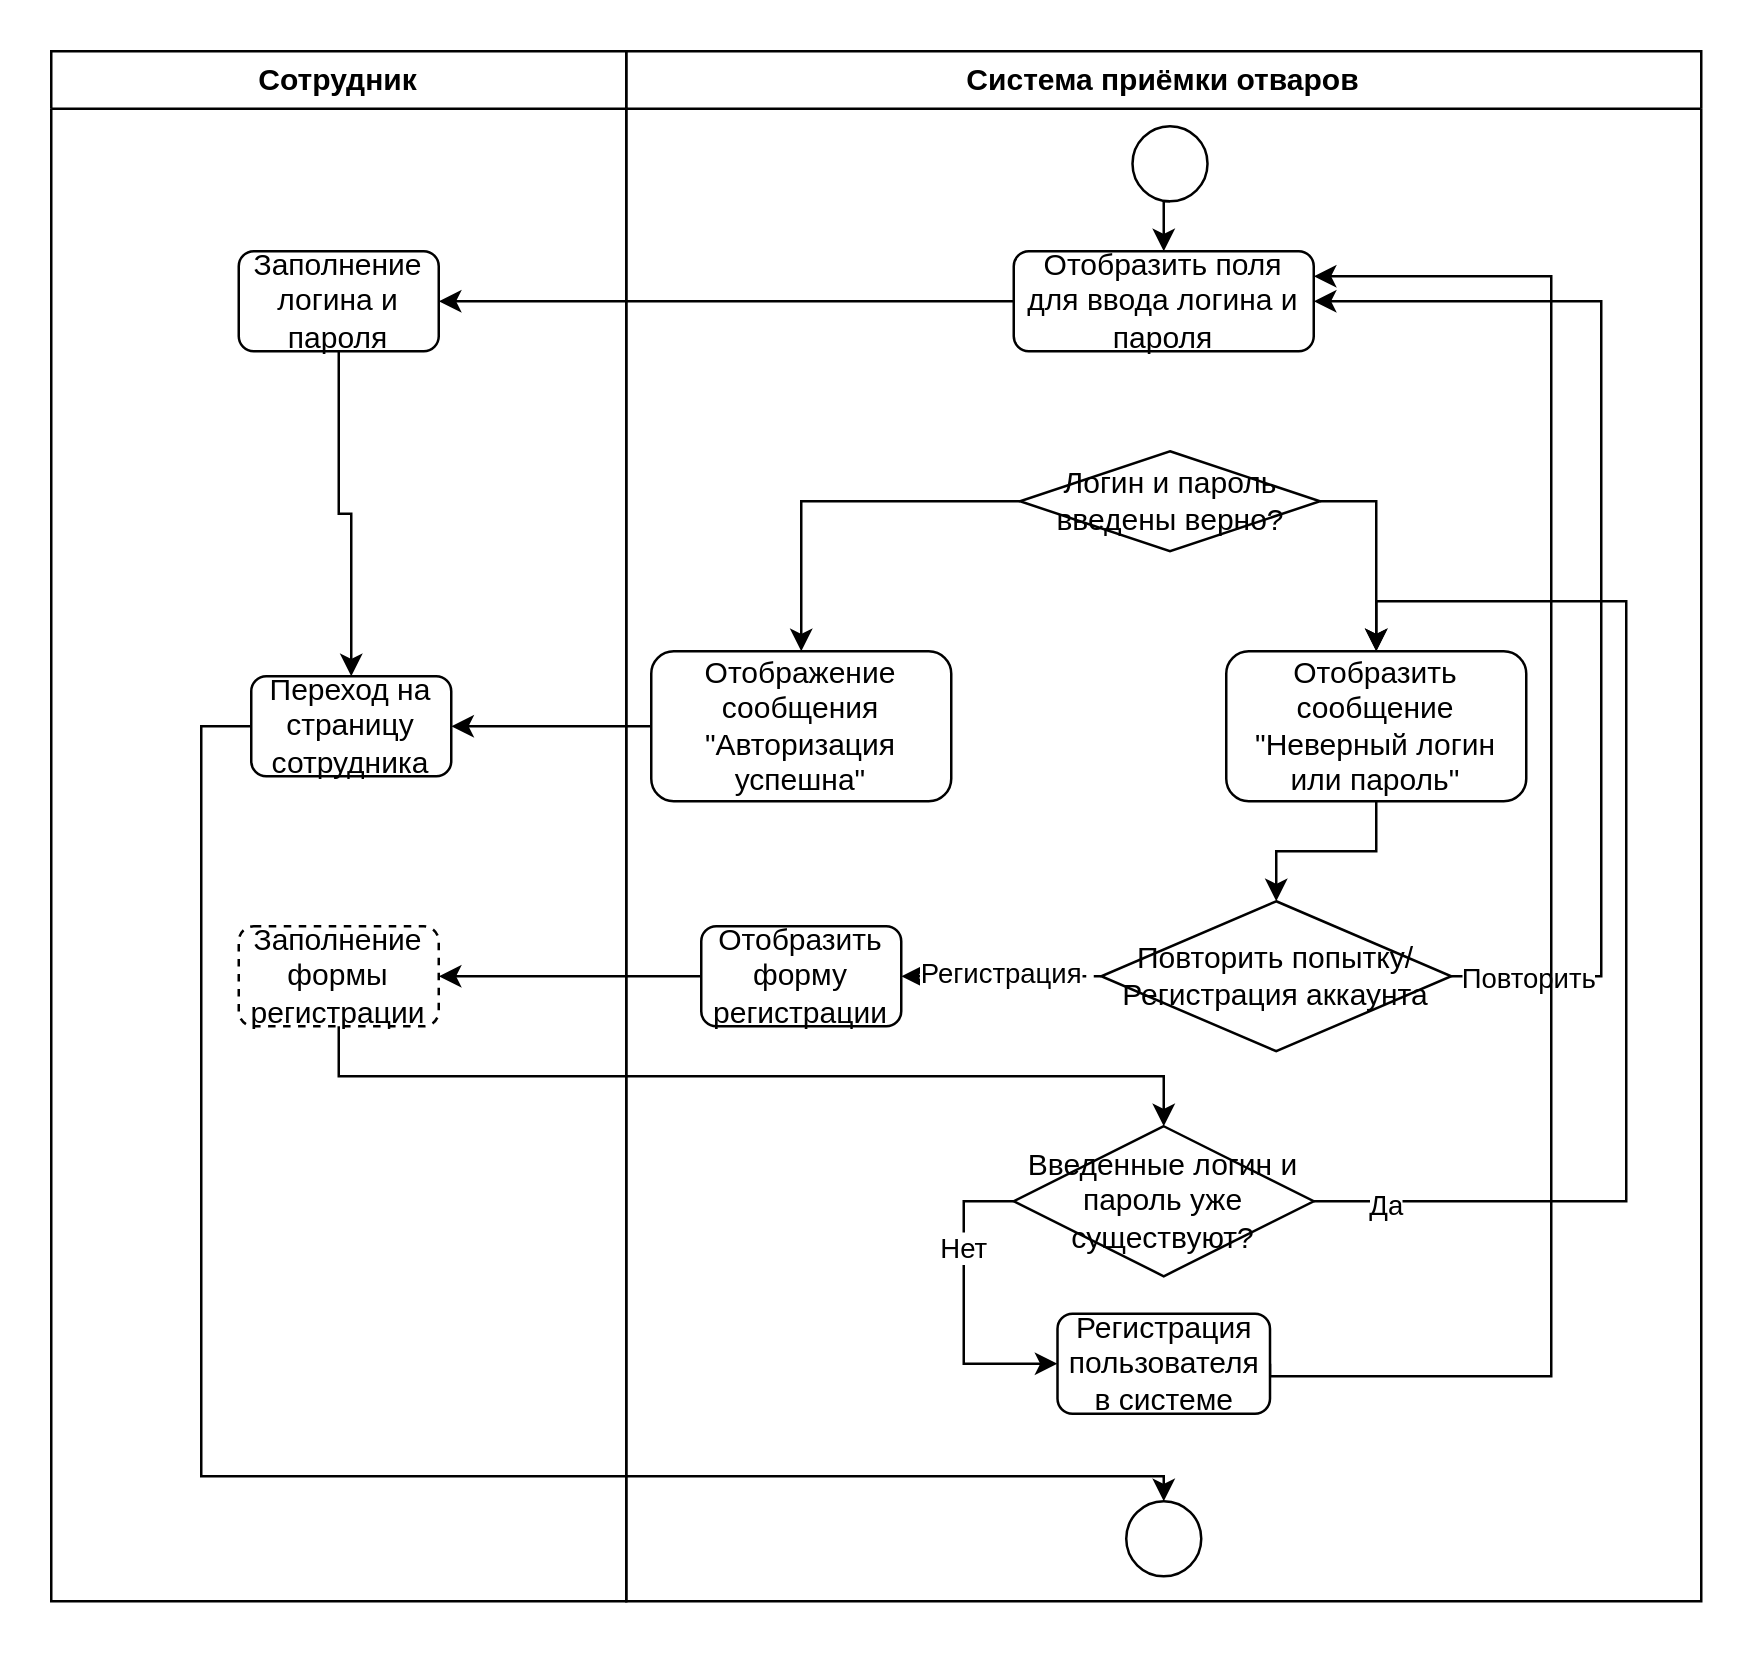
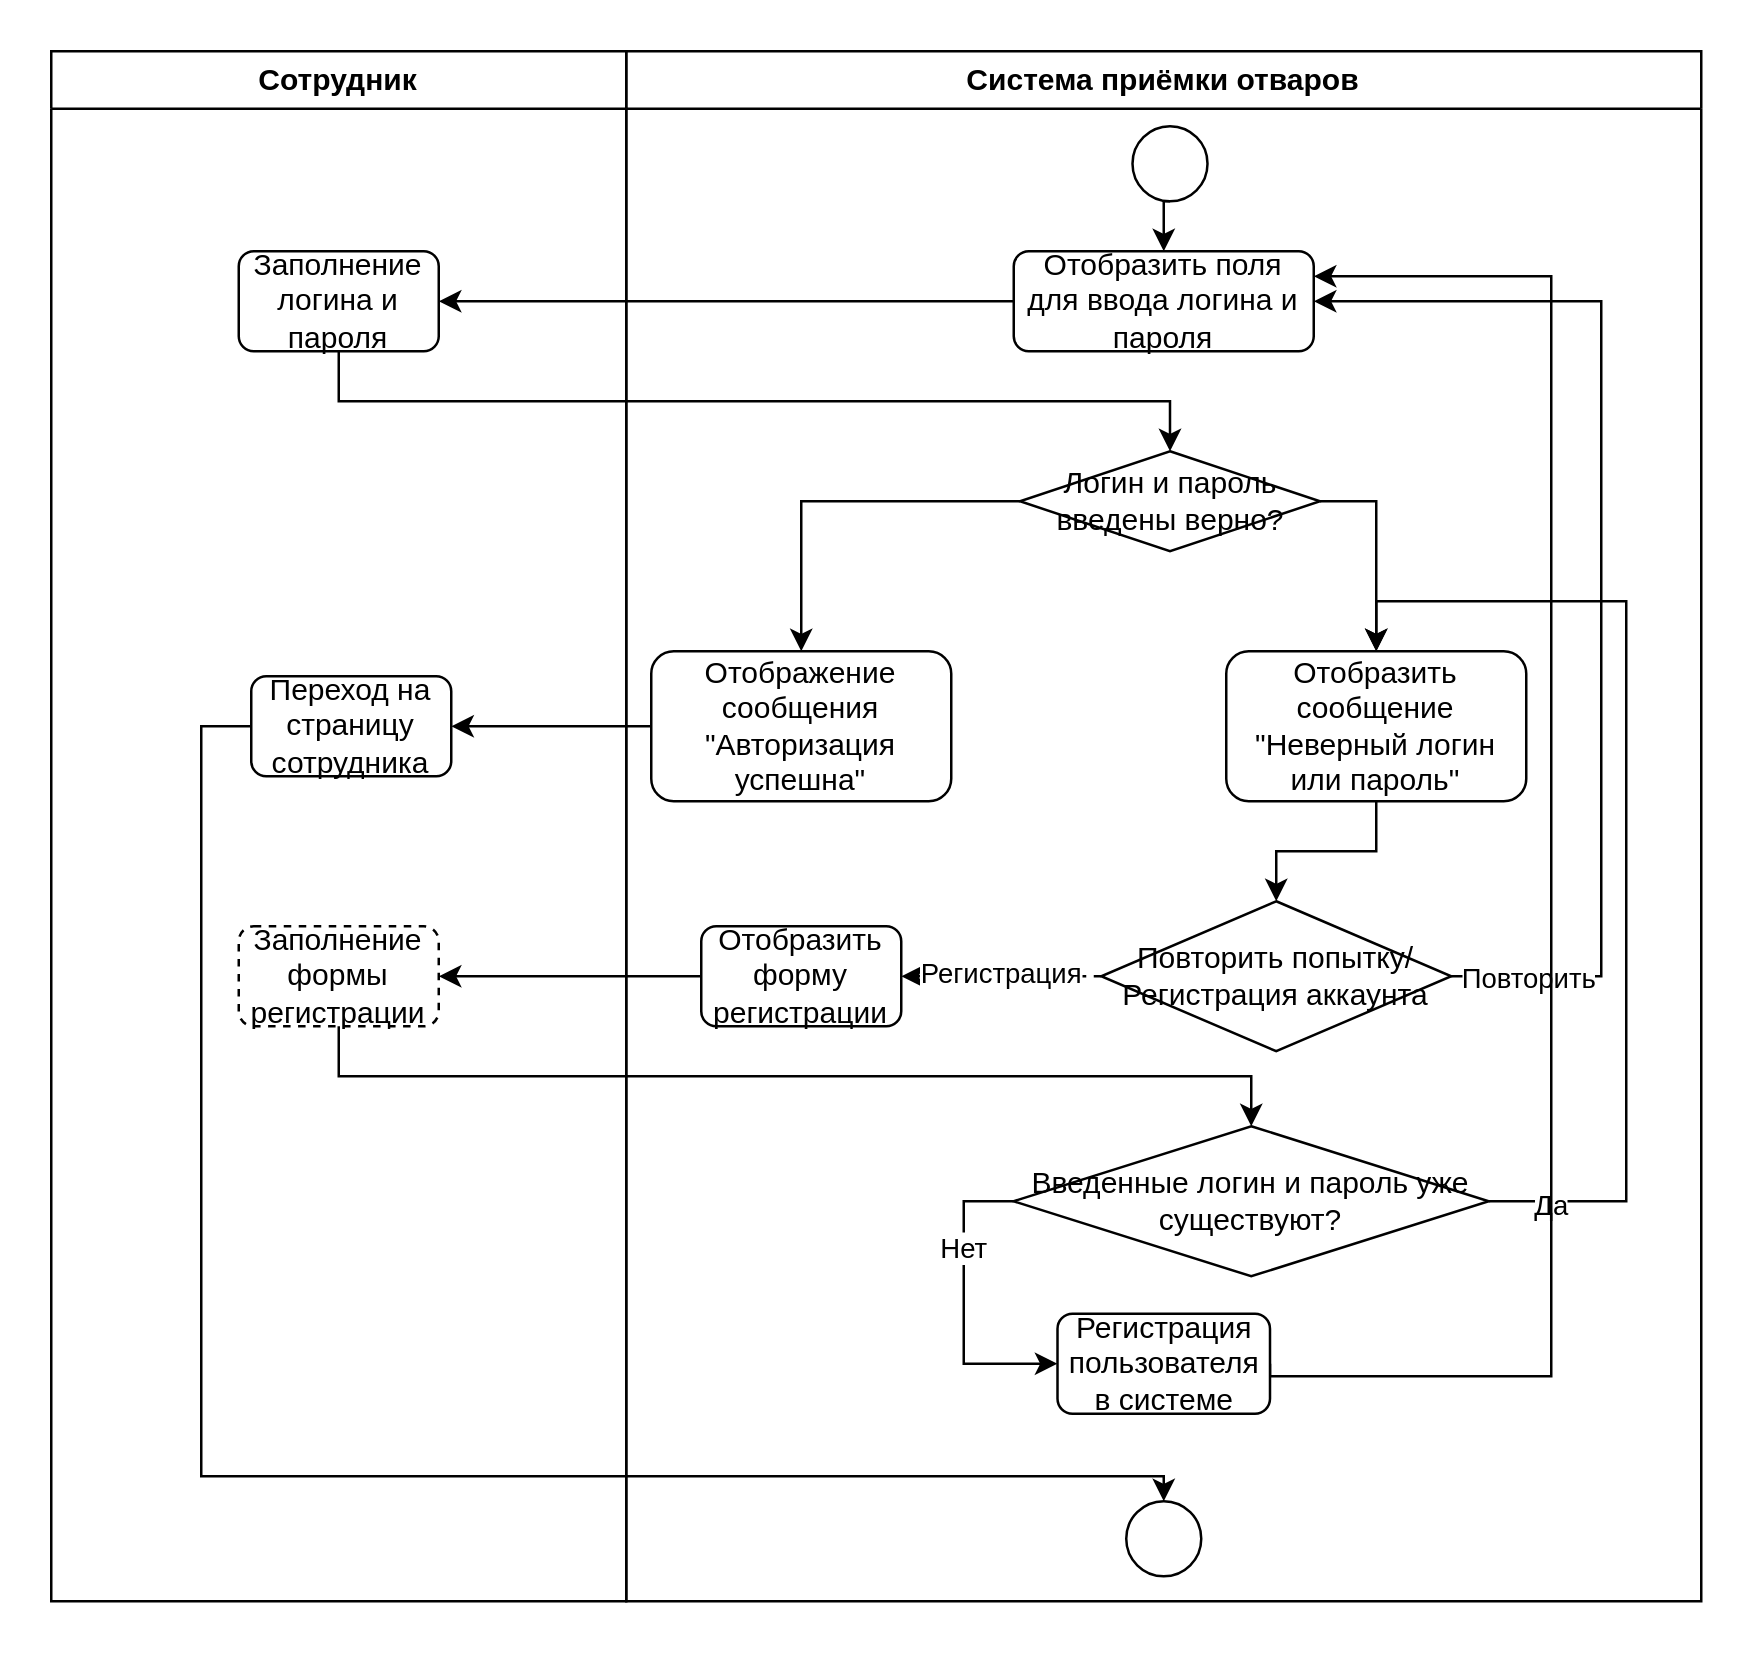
edge "Заполнение логина и пароля" -> "Переход на страницу сотрудника": now "Заполнение логина и пароля" -> "Логин и пароль введены верно?"
node "Введенные логин и пароль уже существуют?": size 300x150 -> 475x150
